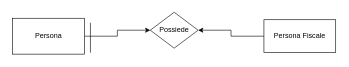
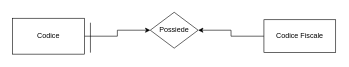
node "Persona": label "Persona" -> "Codice"
node "Persona Fiscale": label "Persona Fiscale" -> "Codice Fiscale"
